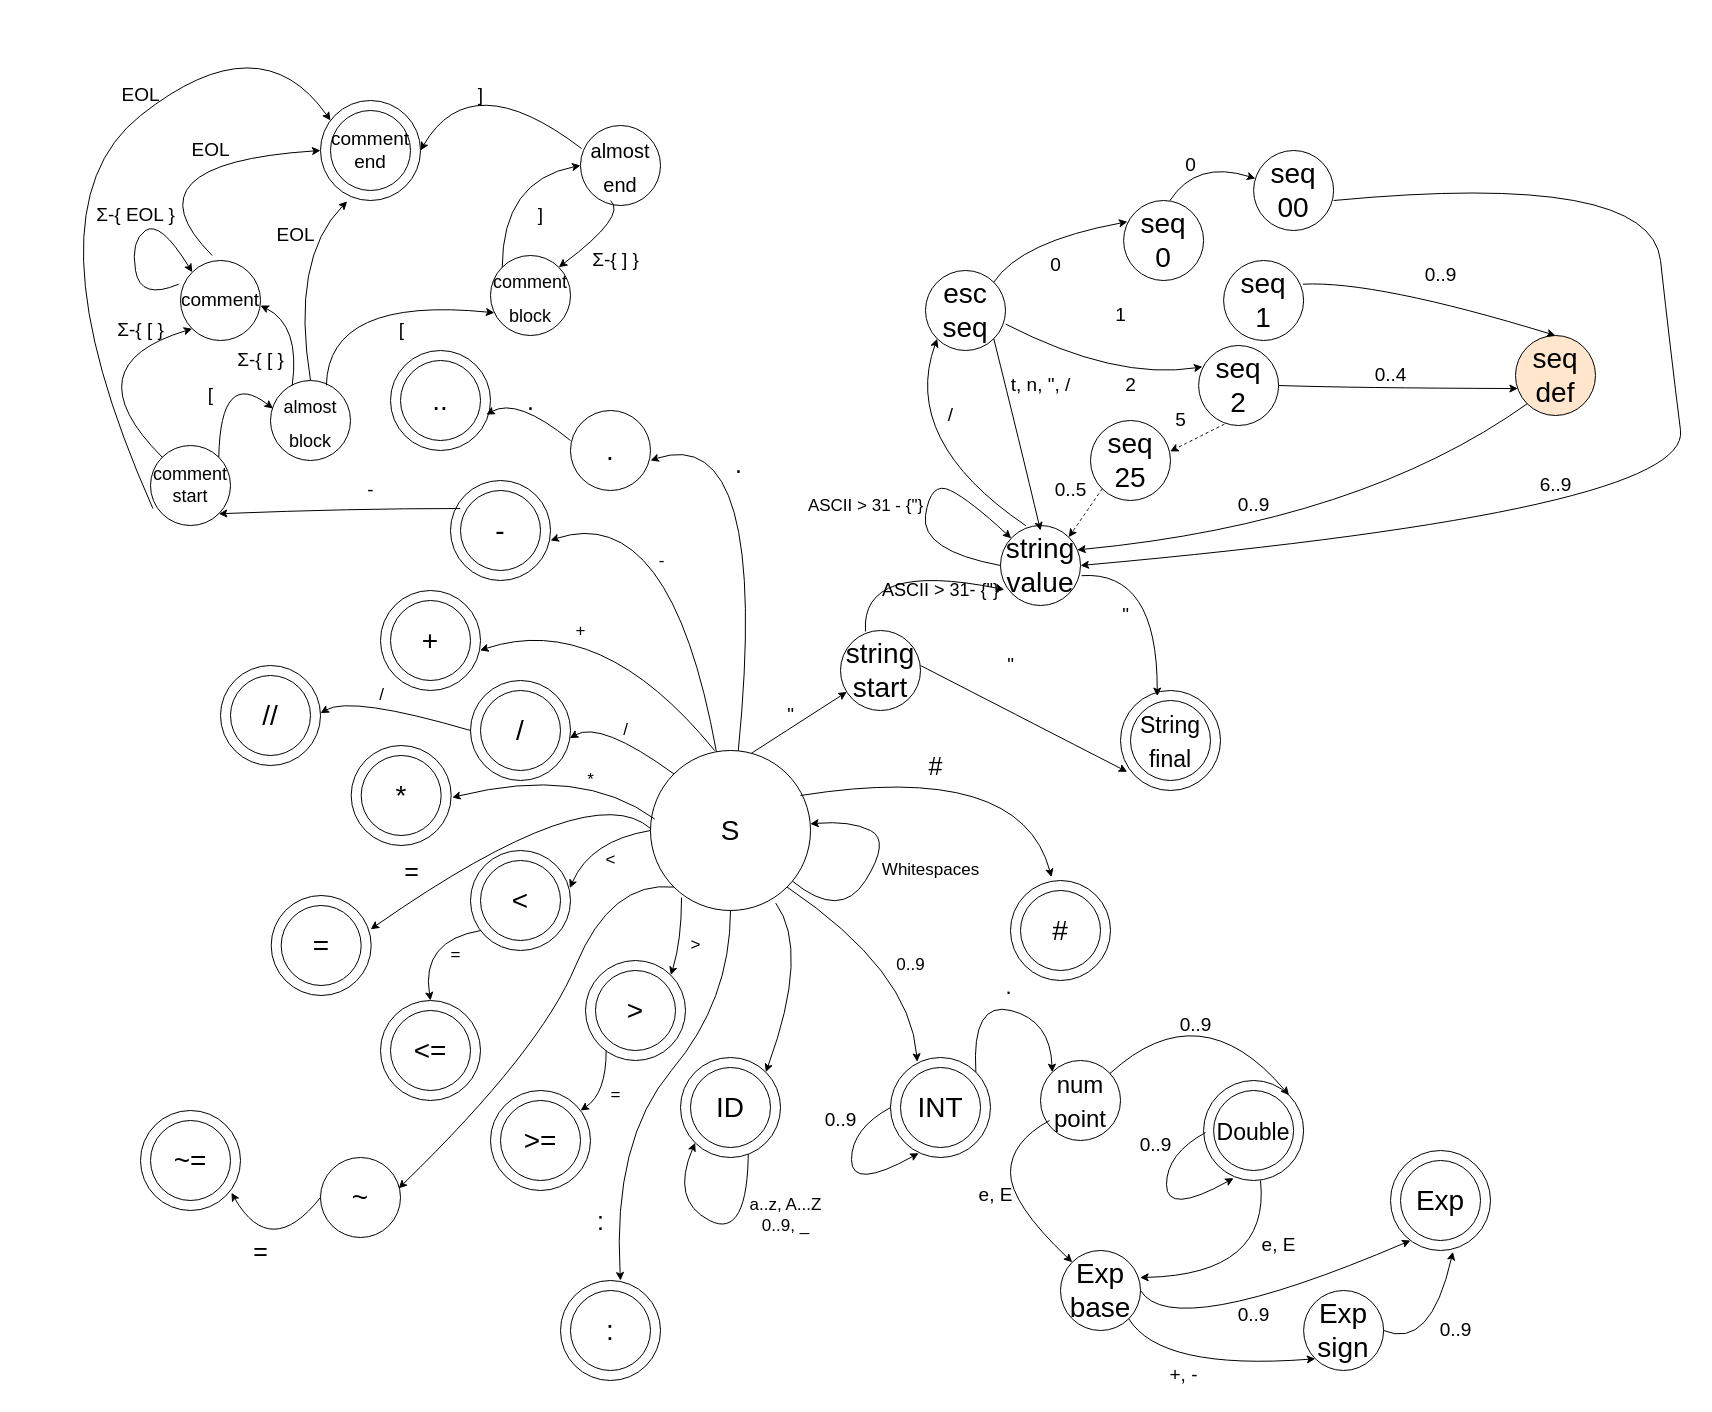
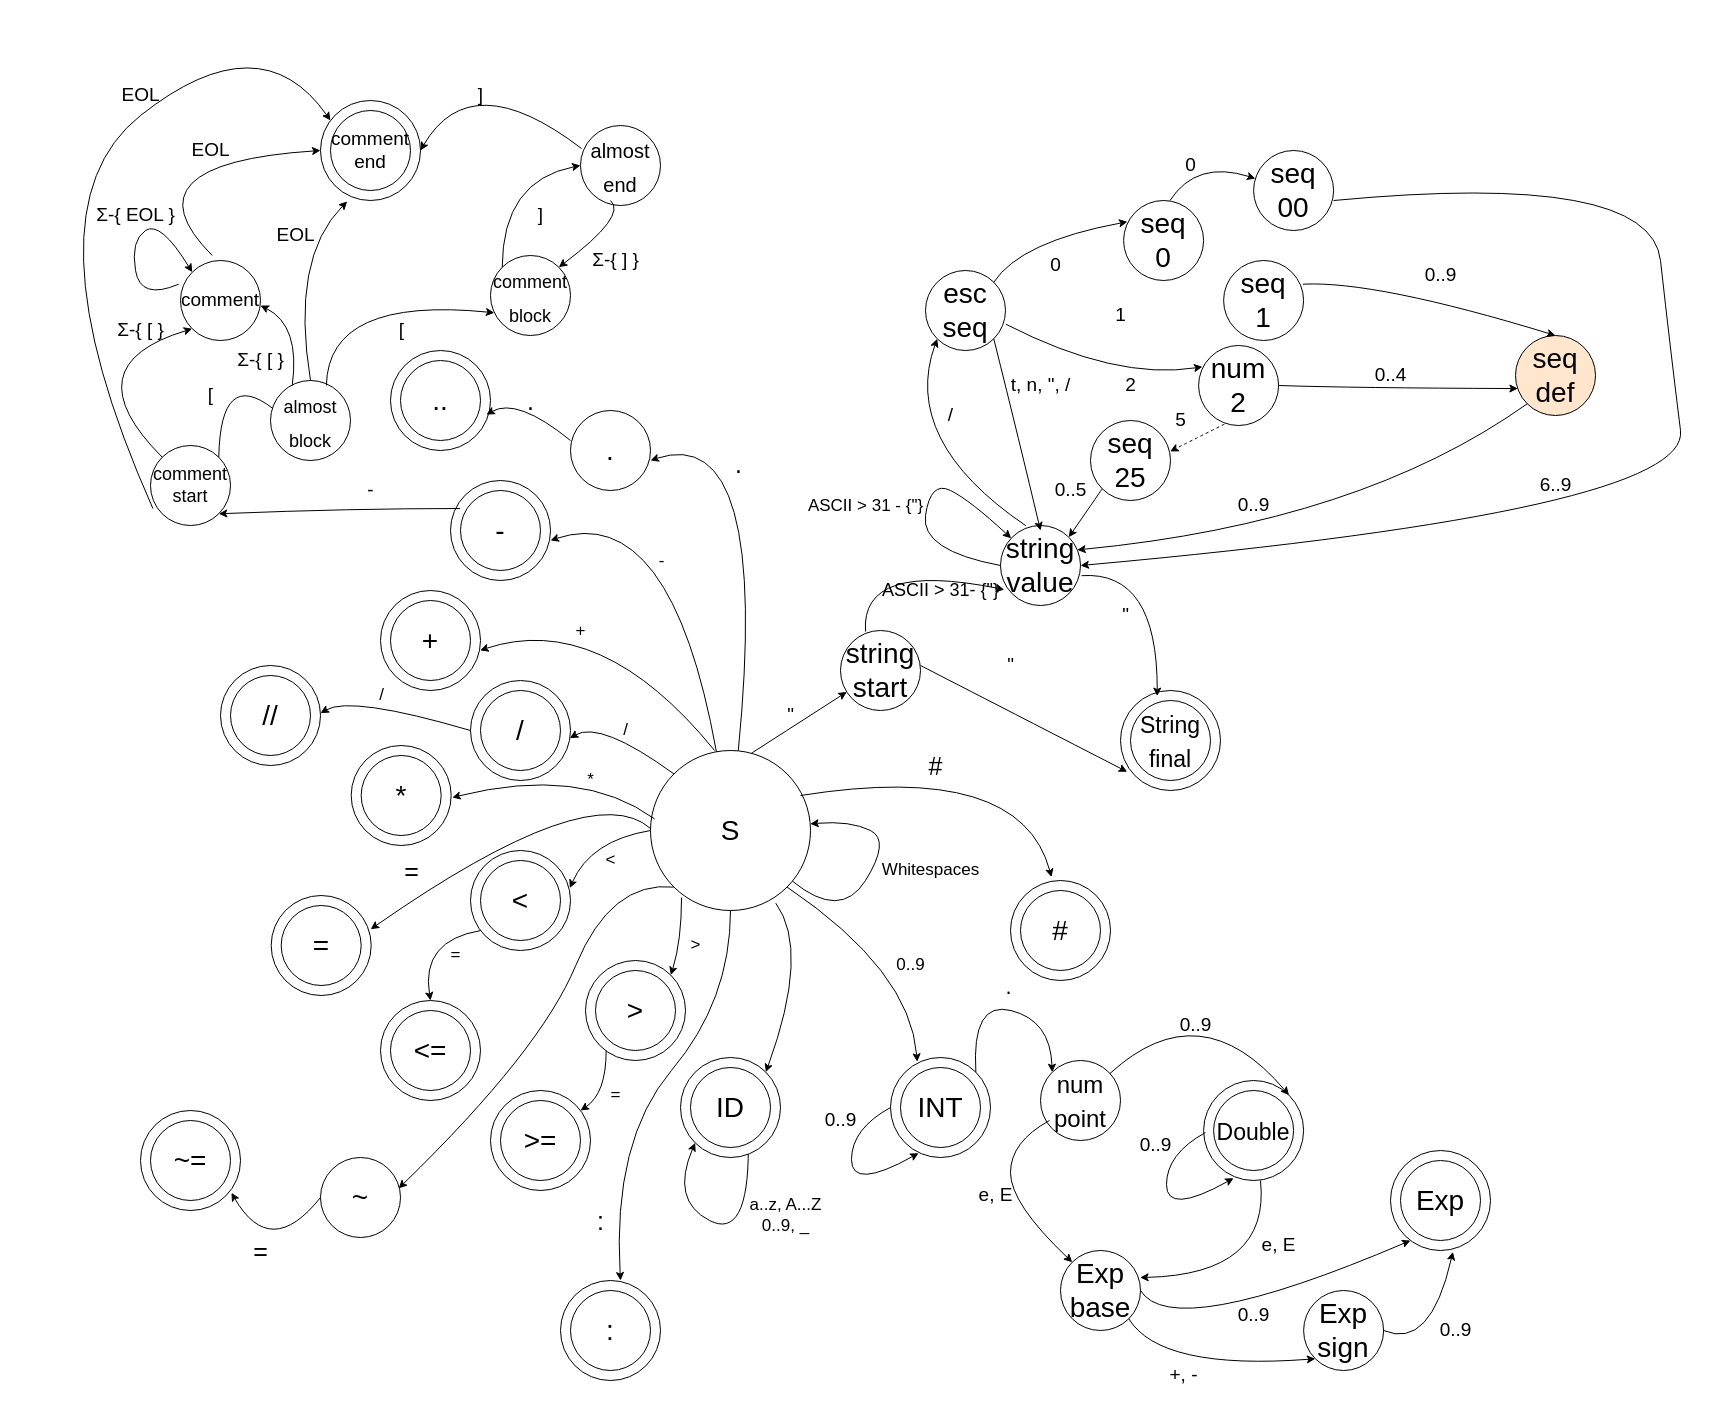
node "seq 2": label "seq 2" -> "num 2"
edge "comment start" -> "almost block": arrowhead classic -> none
edge "seq 25" -> "string value": style dashed -> solid
